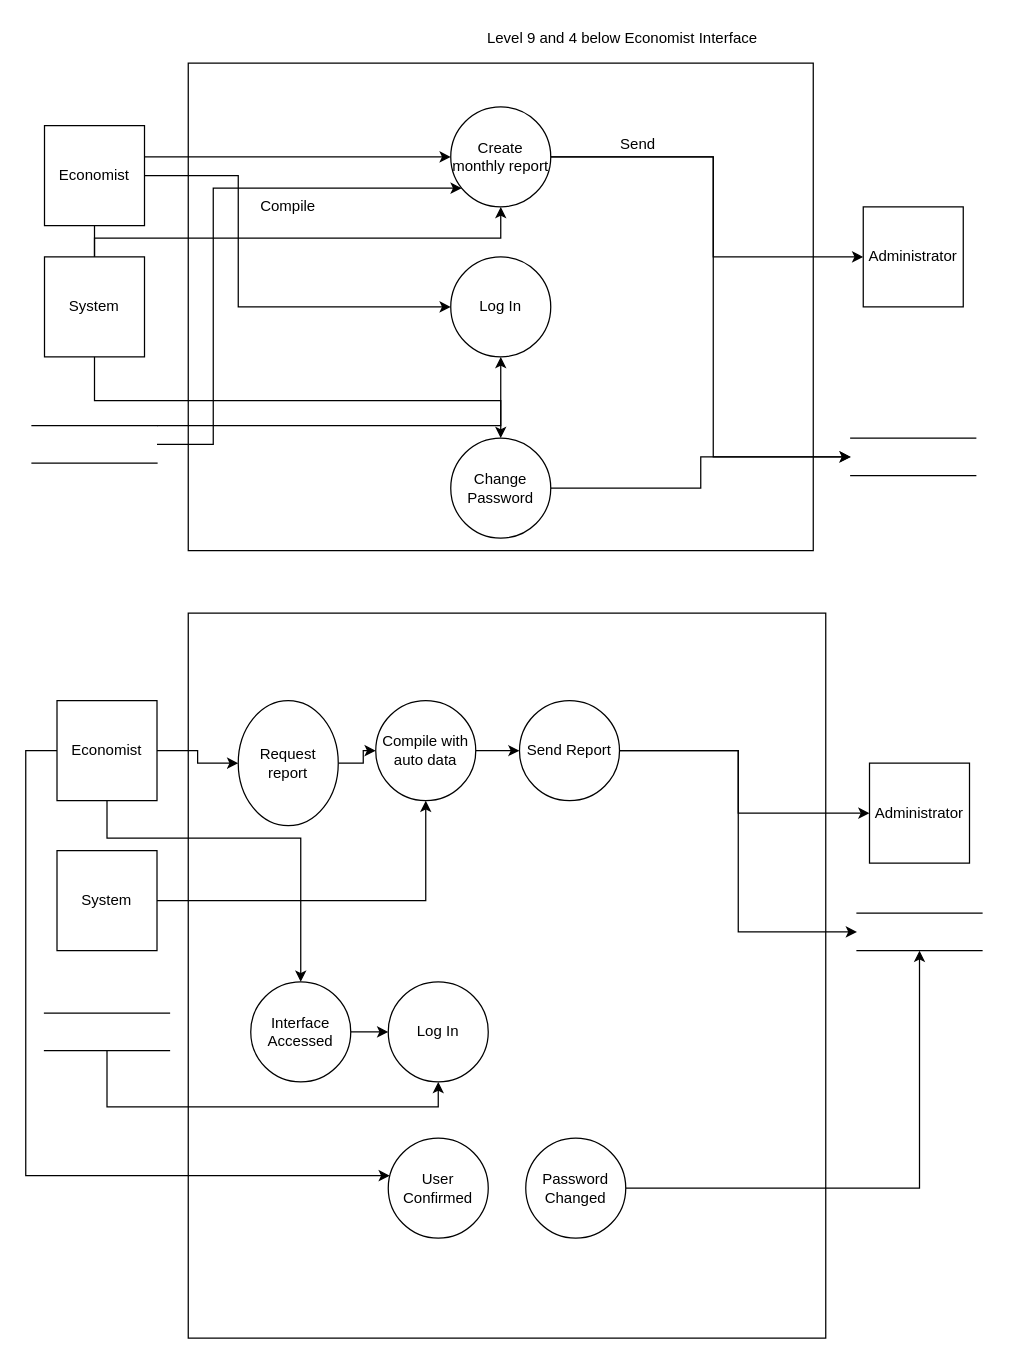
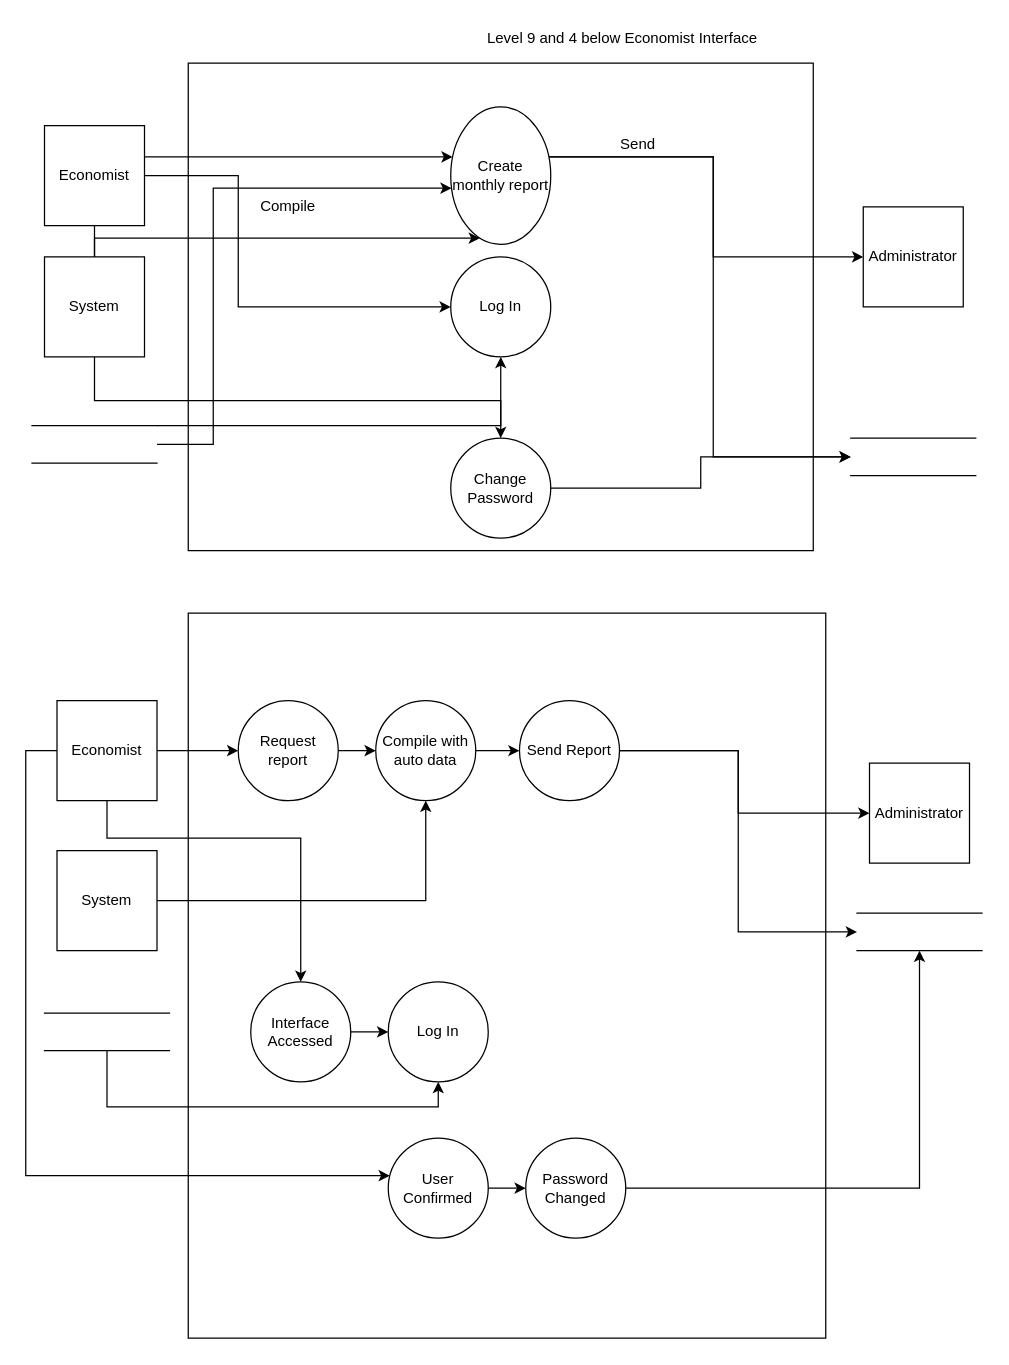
node "Create monthly report": size 100x100 -> 100x138
node "Request report": size 100x125 -> 100x100
edge "User Confirmed" -> "Password Changed": added
